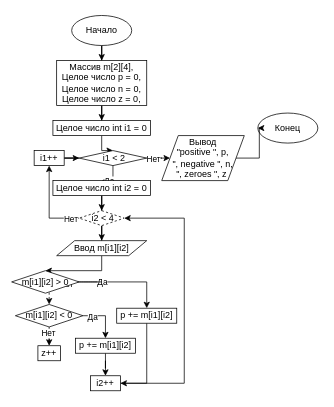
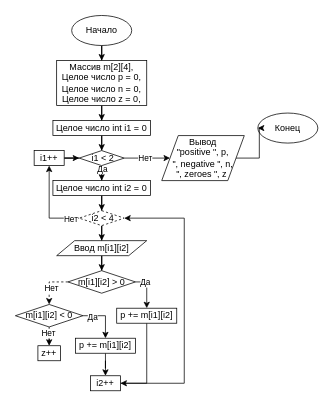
node "i1 < 2": size 68x15 -> 45x15
node "m[i1][i2] > 0": moved (45, 282) -> (102, 282)
